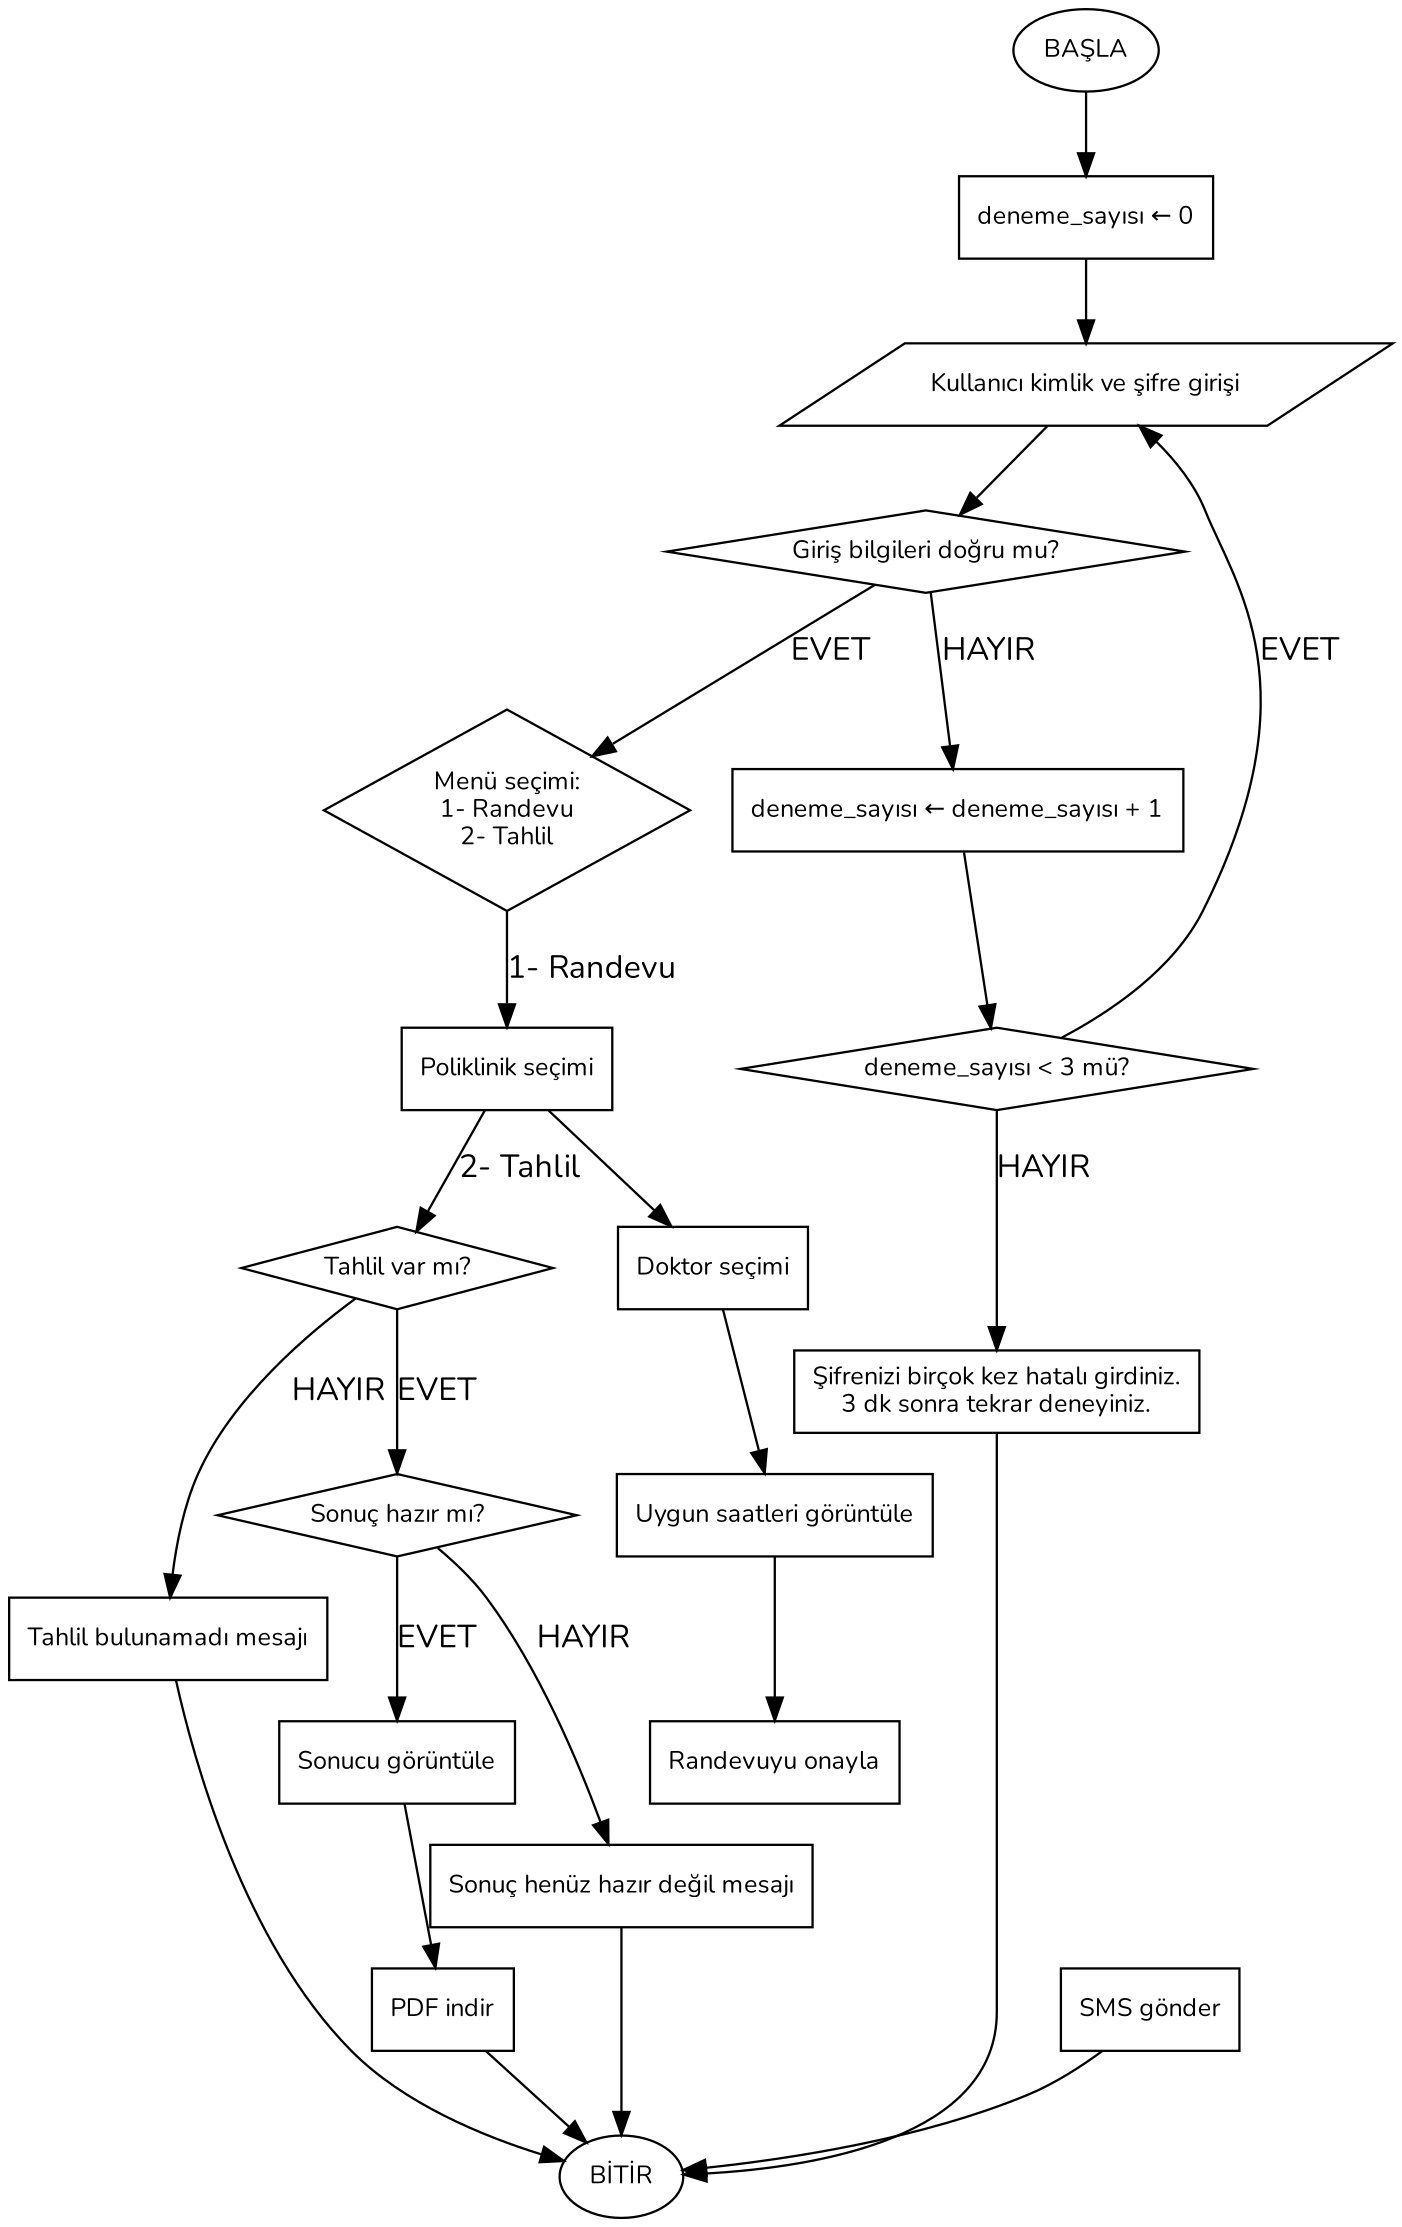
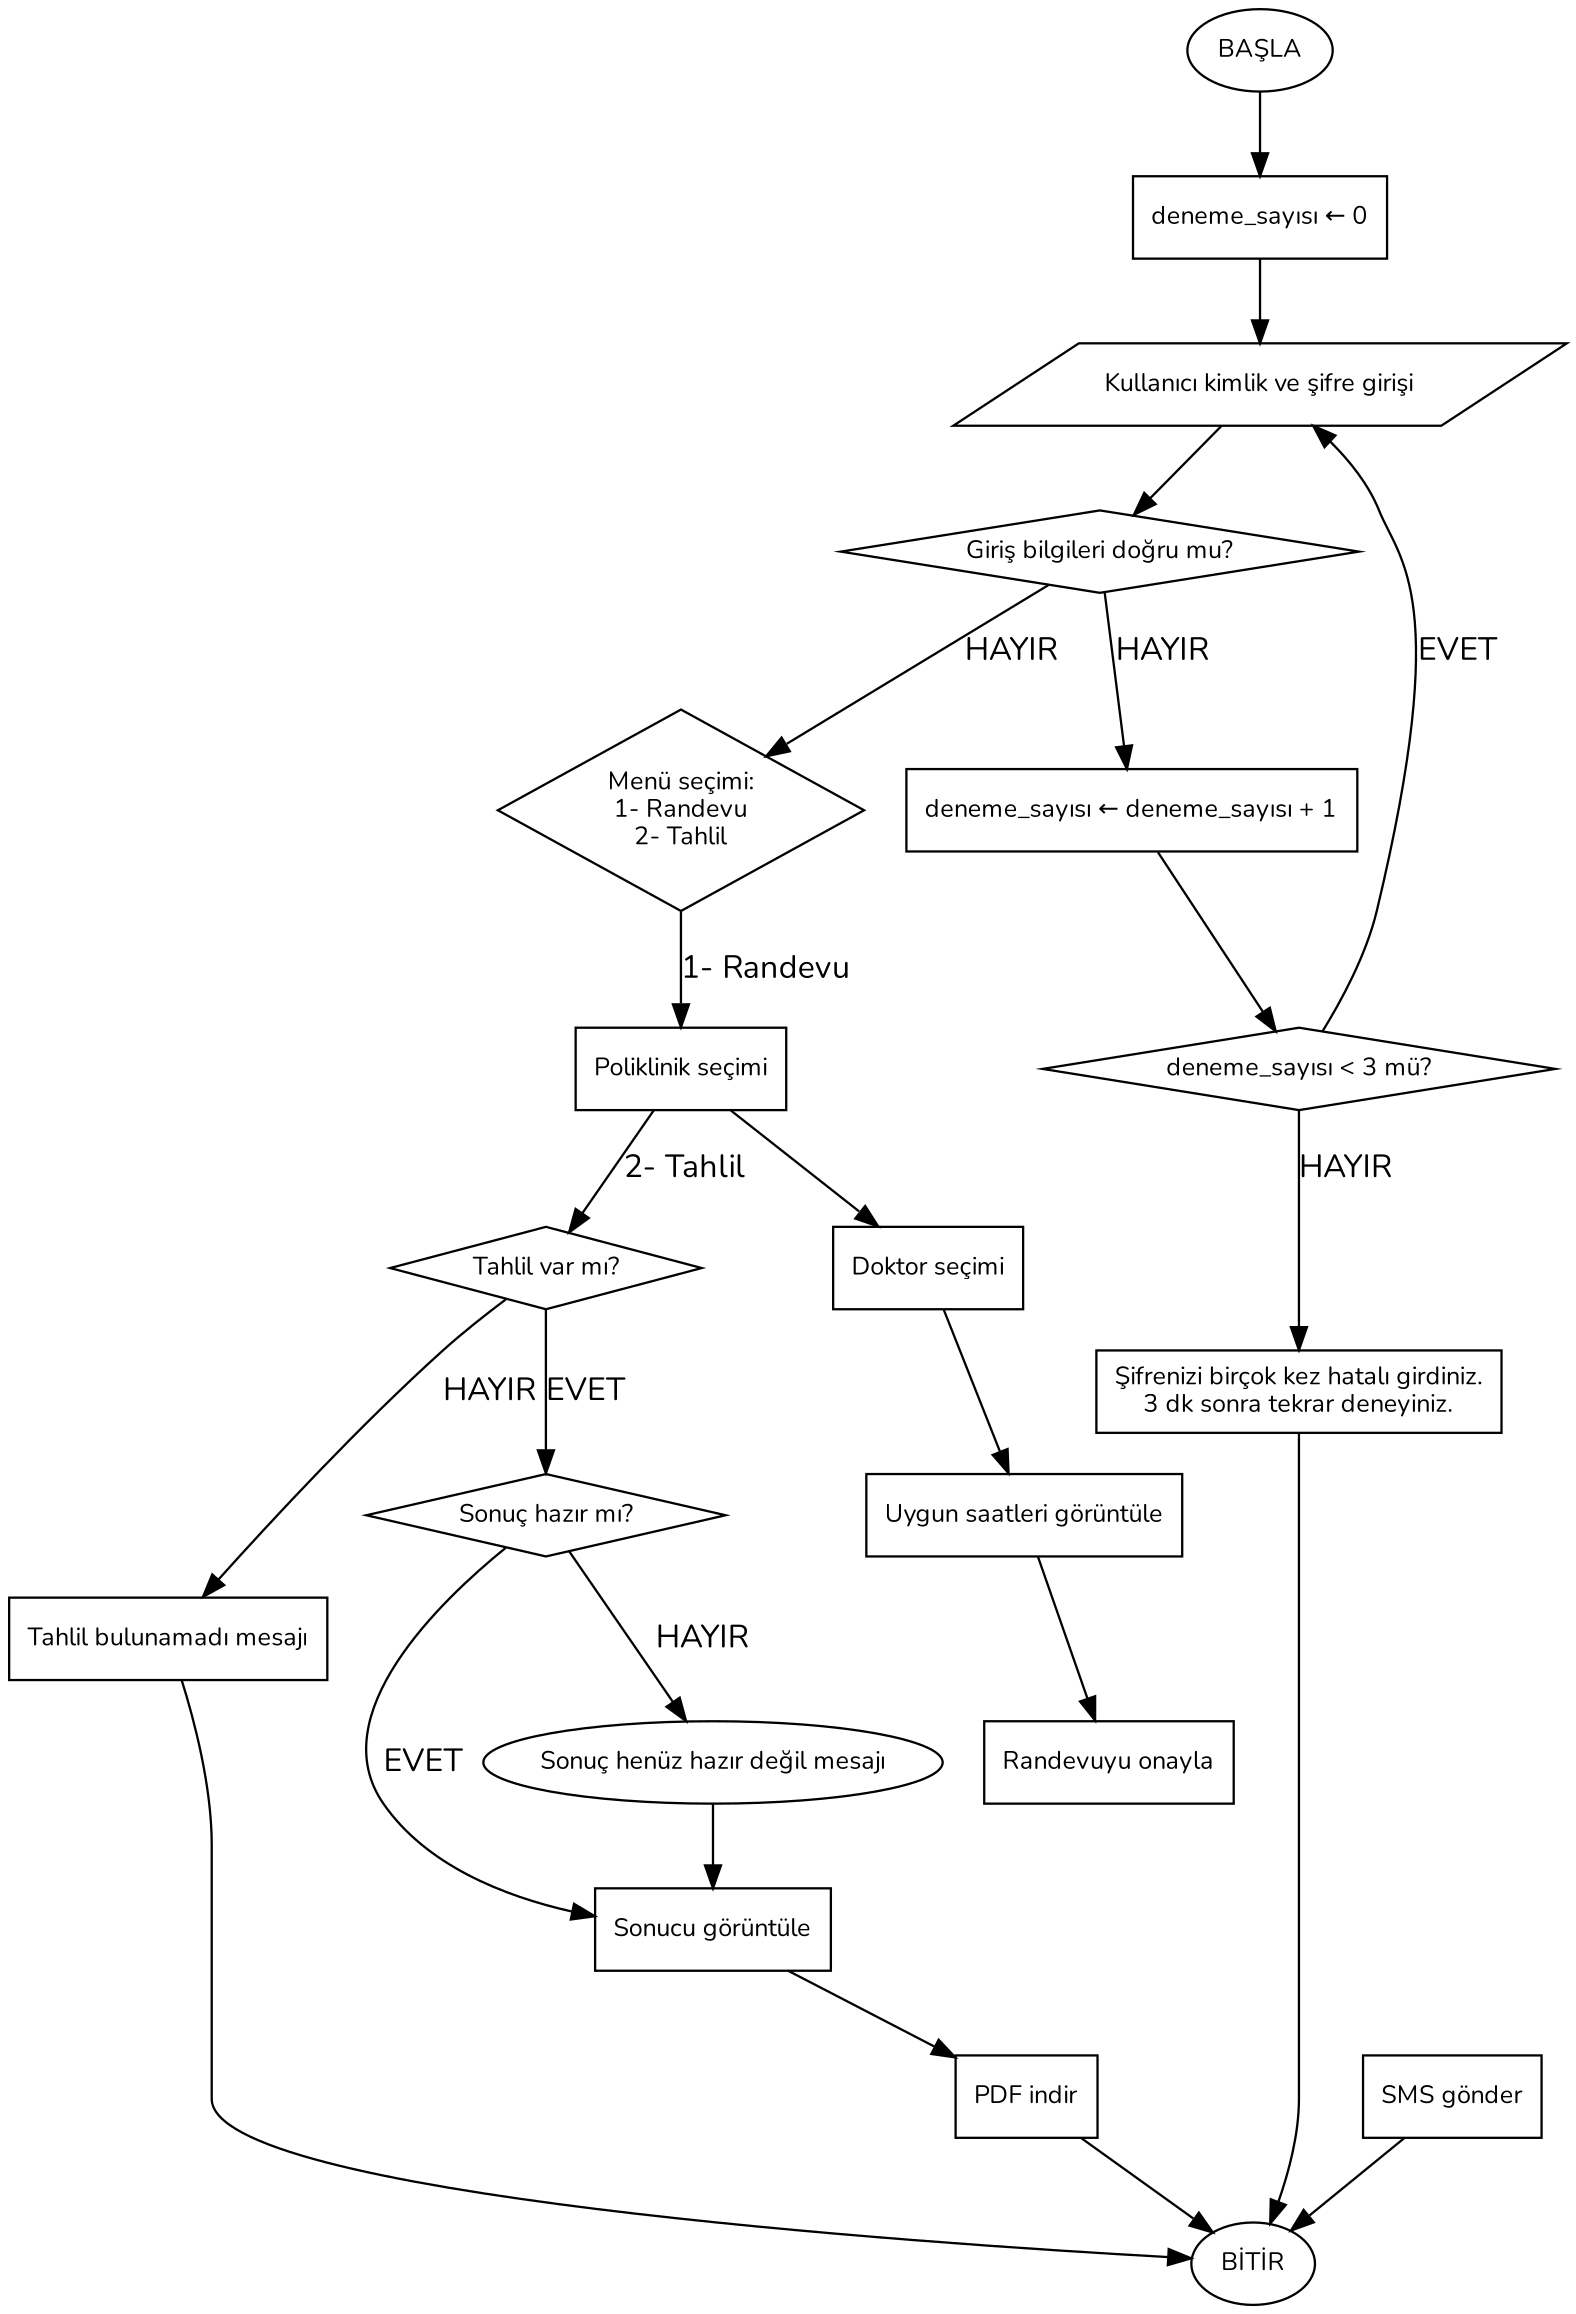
edge "Giriş bilgileri doğru mu?" -> "Menü seçimi: 1- Randevu 2- Tahlil": label "EVET" -> "HAYIR"
node "Sonuç henüz hazır değil mesajı": shape box -> ellipse
edge "Sonuç henüz hazır değil mesajı" -> "BİTİR": now "Sonuç henüz hazır değil mesajı" -> "Sonucu görüntüle"
